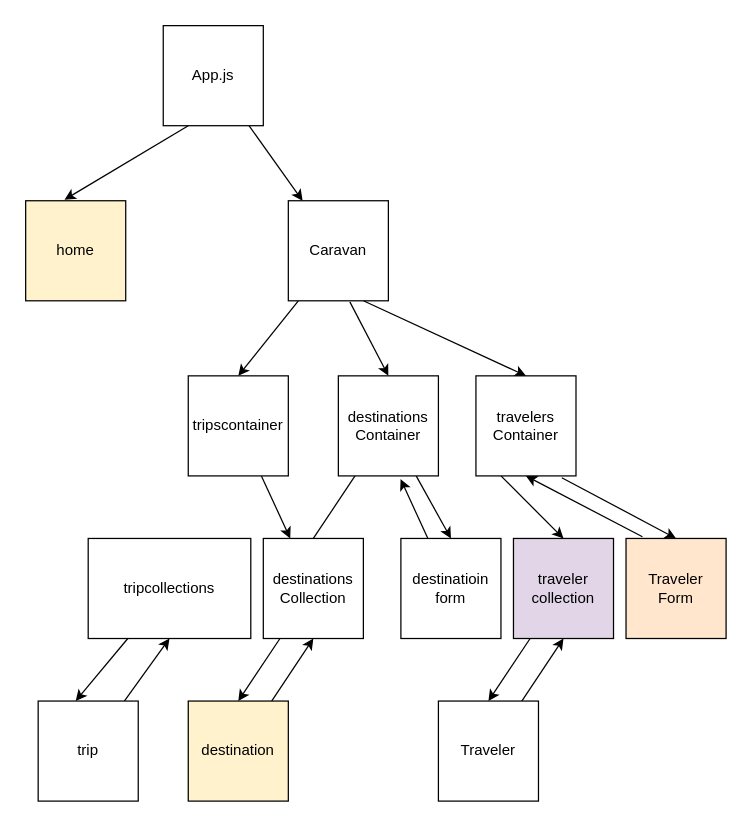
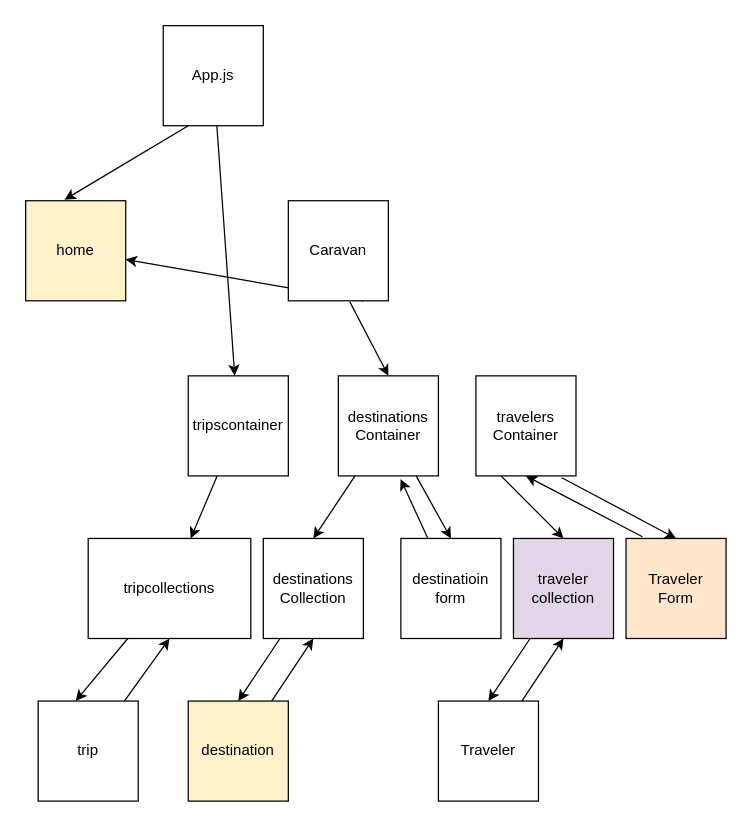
edge "App.js" -> "Caravan": now "App.js" -> "tripscontainer"
edge "Caravan" -> "tripscontainer": removed
edge "Caravan" -> "travelers Container": now "Caravan" -> "home"
edge "tripscontainer" -> "destinations Collection": now "tripscontainer" -> "tripcollections"
edge "destinations Container" -- "destinations Collection": arrowhead none -> classic
